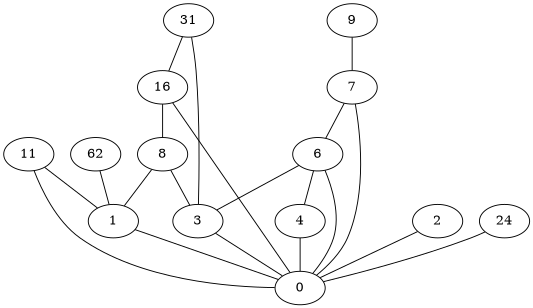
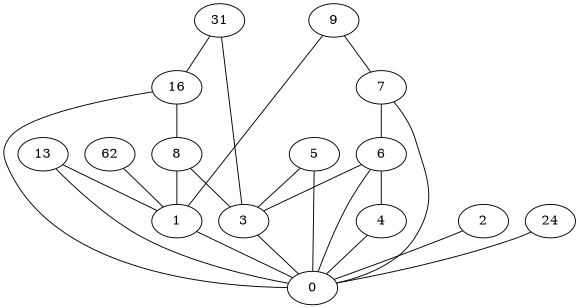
edge "1" -> "9": added
node "11": label "11" -> "13"
node "5": added
